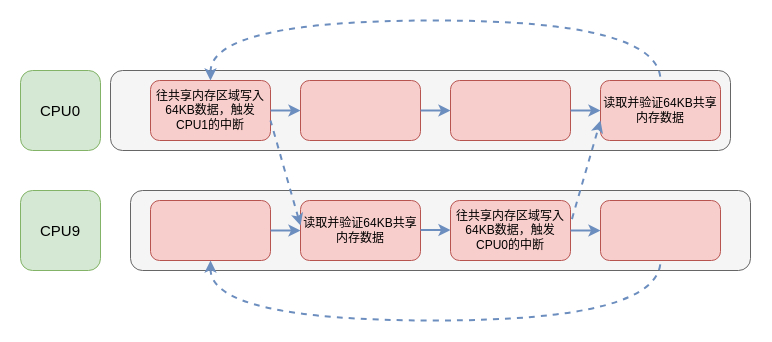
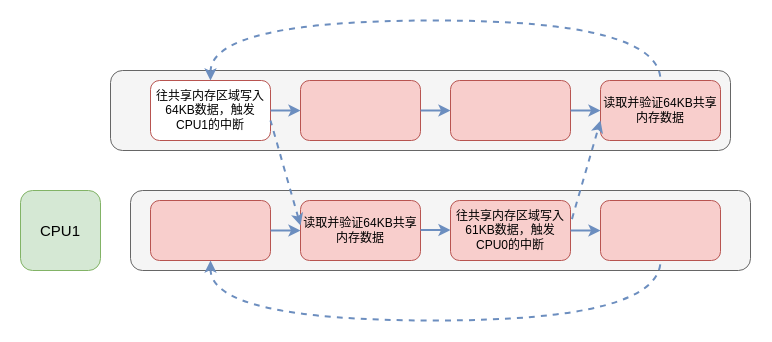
node "CPU0": removed
node "往共享内存区域写入64KB数据，触发CPU1的中断": fillcolor #f8cecc -> #ffffff
node "CPU9": label "CPU9" -> "CPU1"
node "往共享内存区域写入64KB数据，触发CPU0的中断": label "往共享内存区域写入64KB数据，触发CPU0的中断" -> "往共享内存区域写入61KB数据，触发CPU0的中断"
